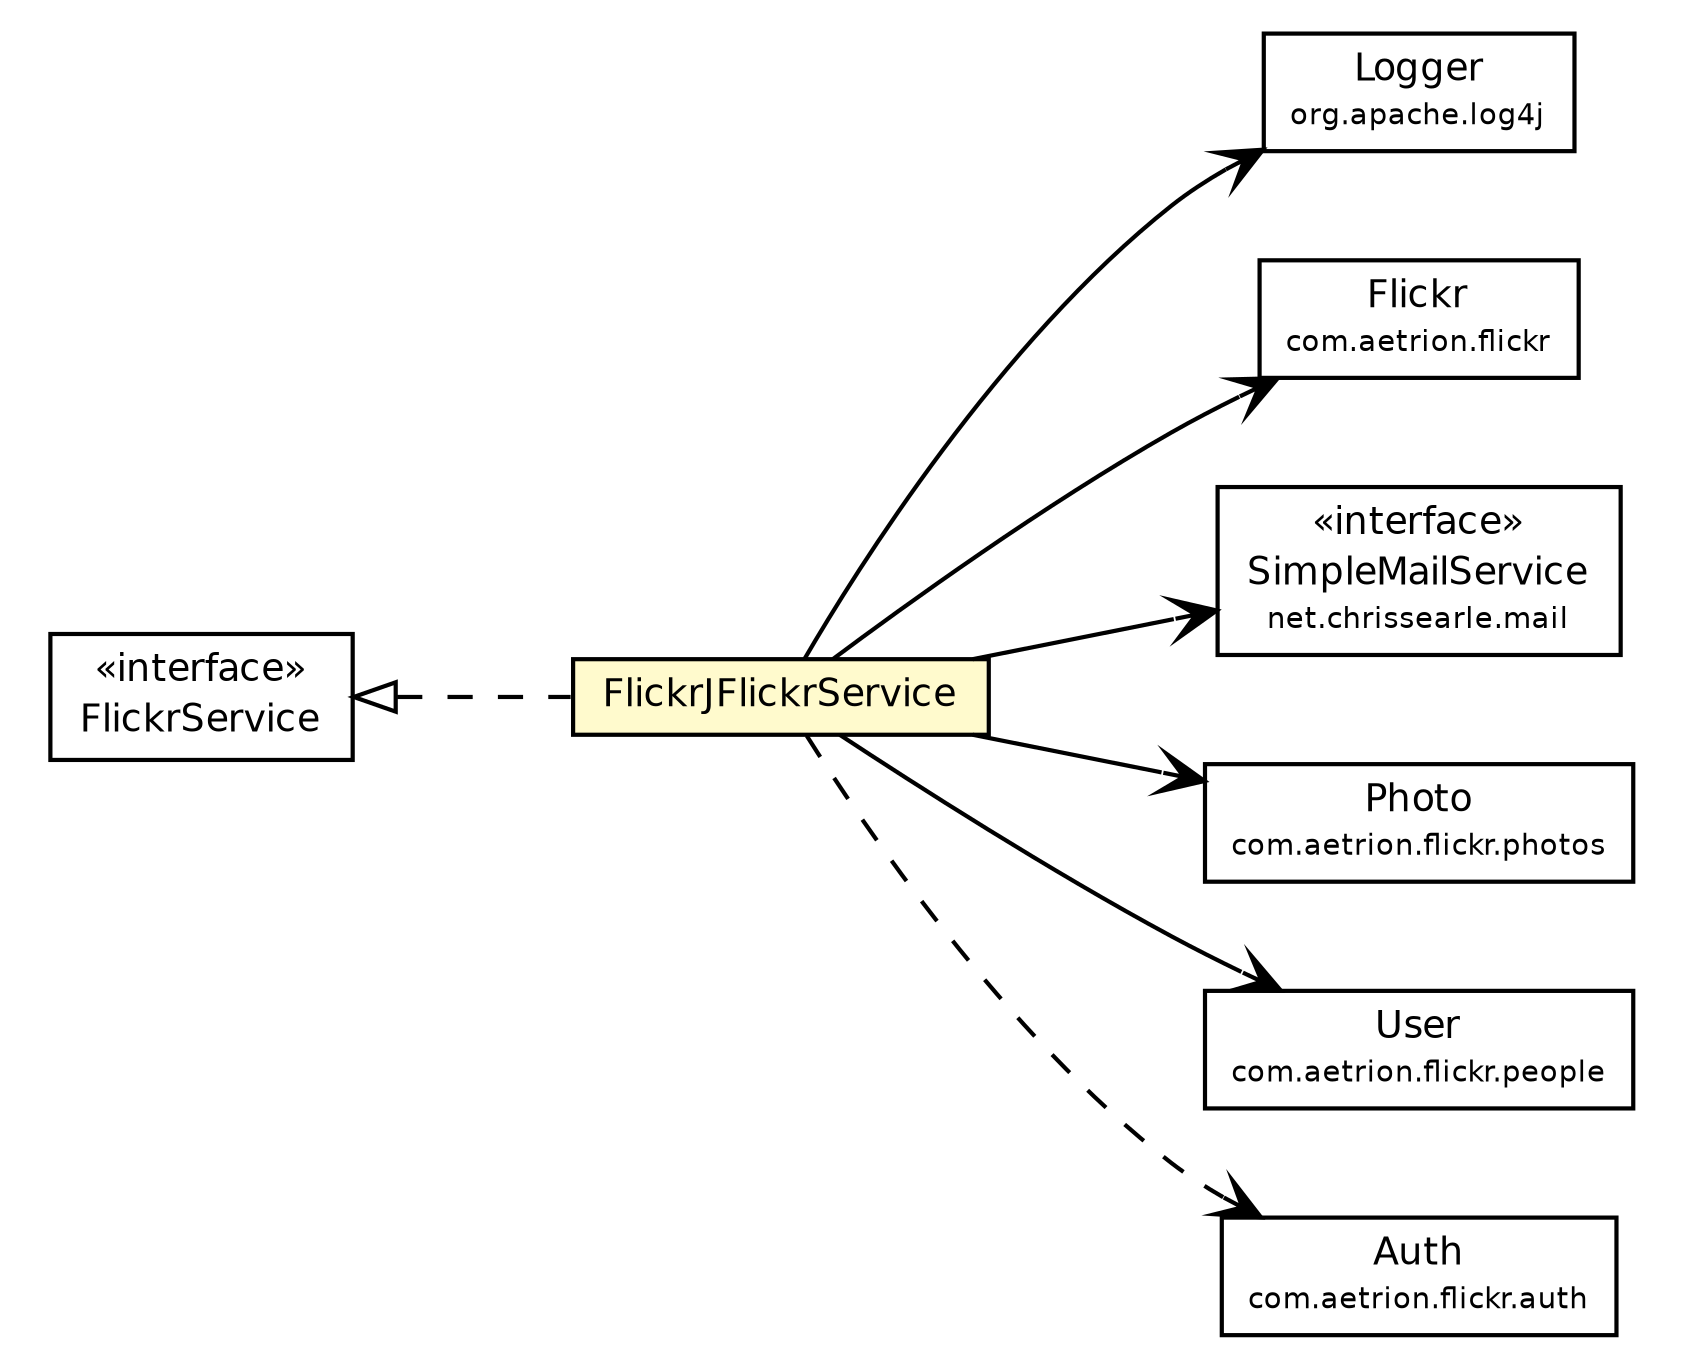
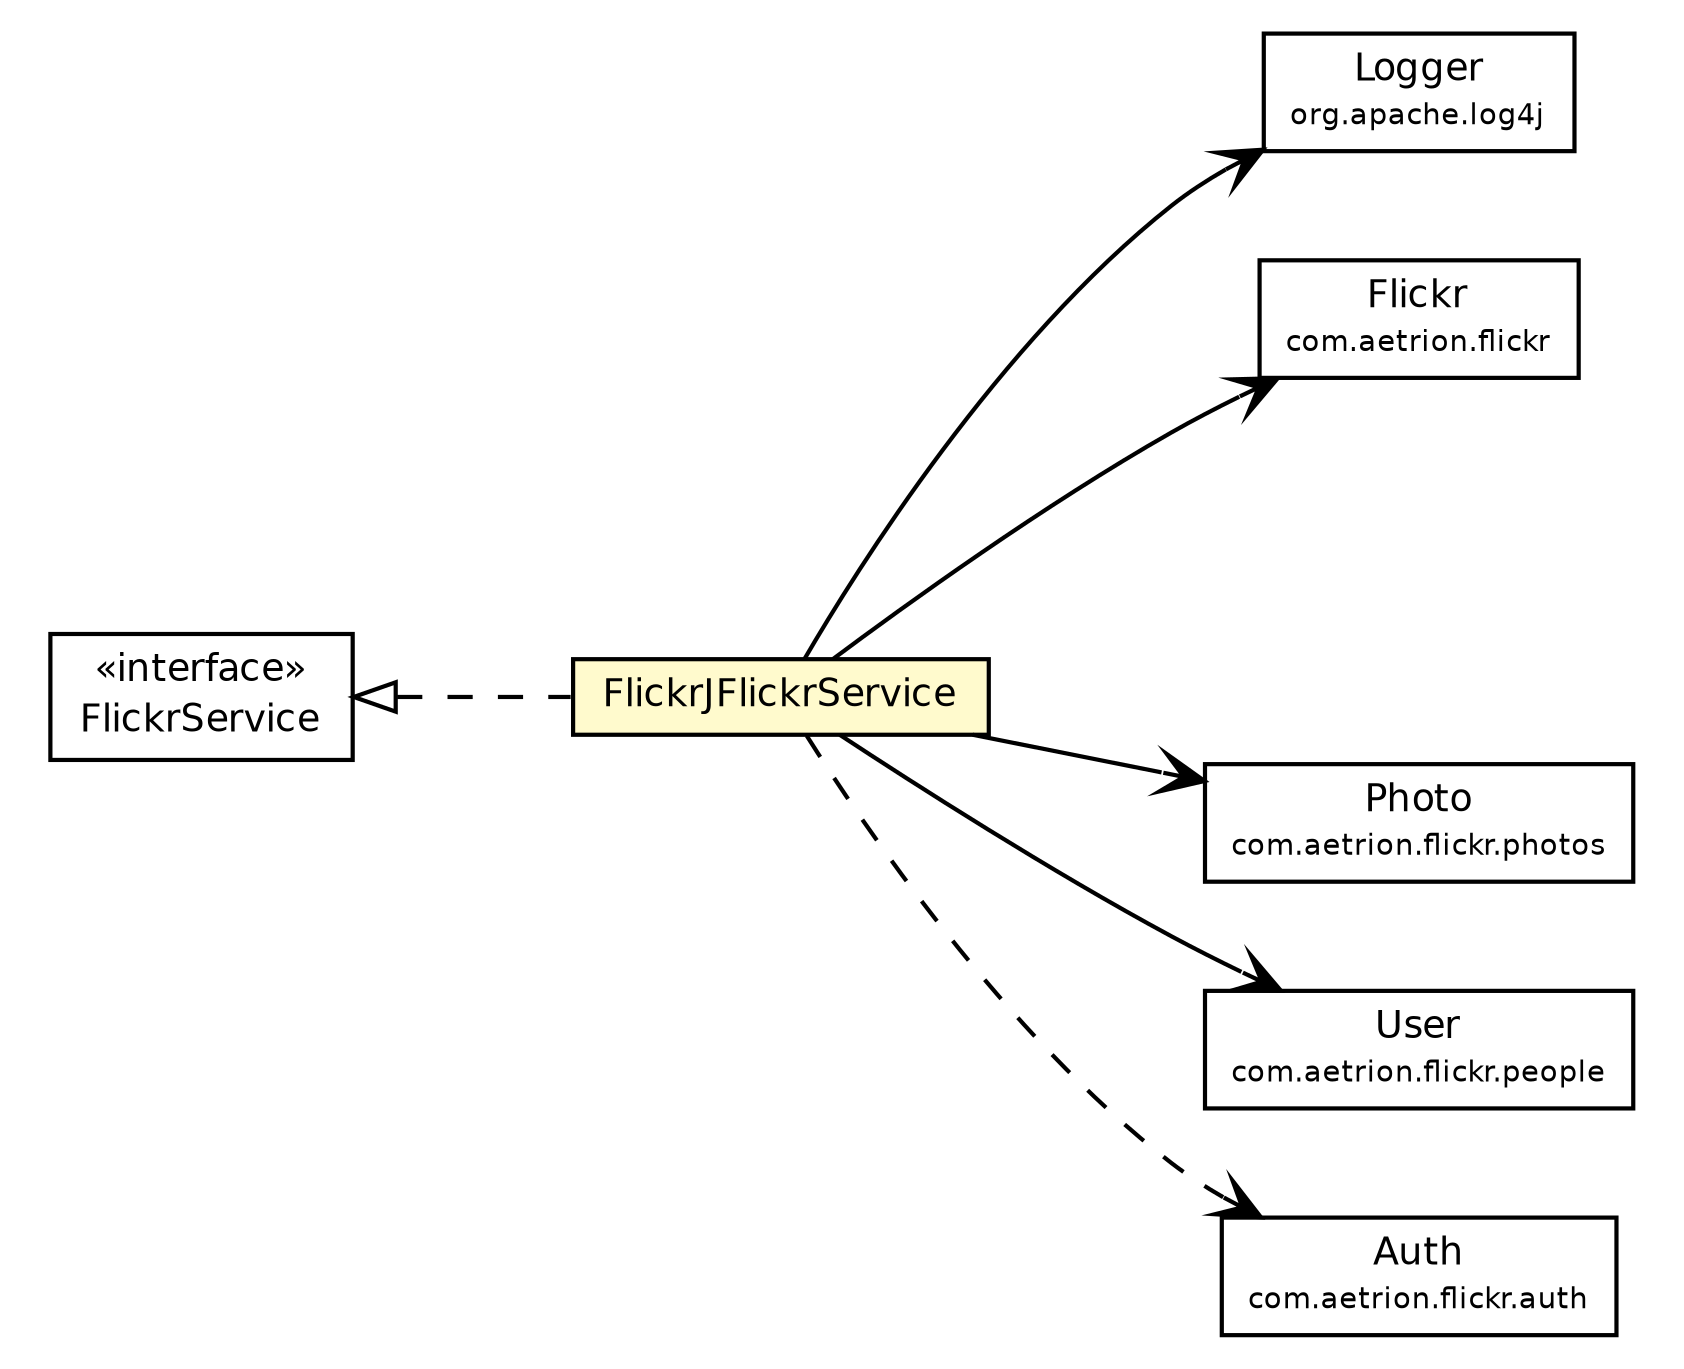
node "SimpleMailService": removed
